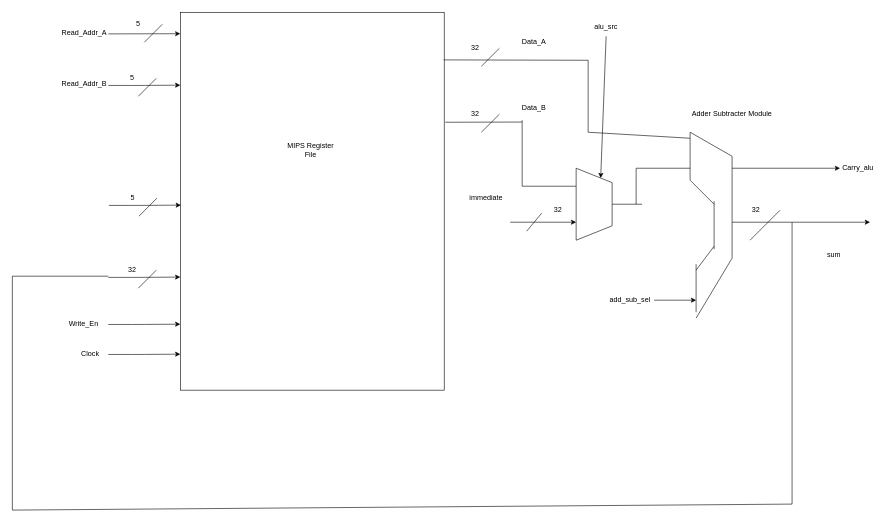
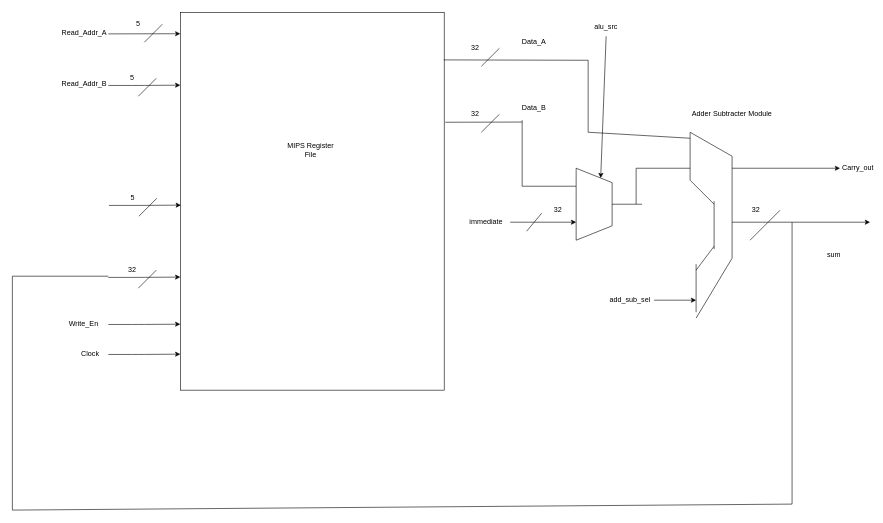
node "Carry_alu": label "Carry_alu" -> "Carry_out"
node "immediate": moved (486, 198) -> (486, 222)
